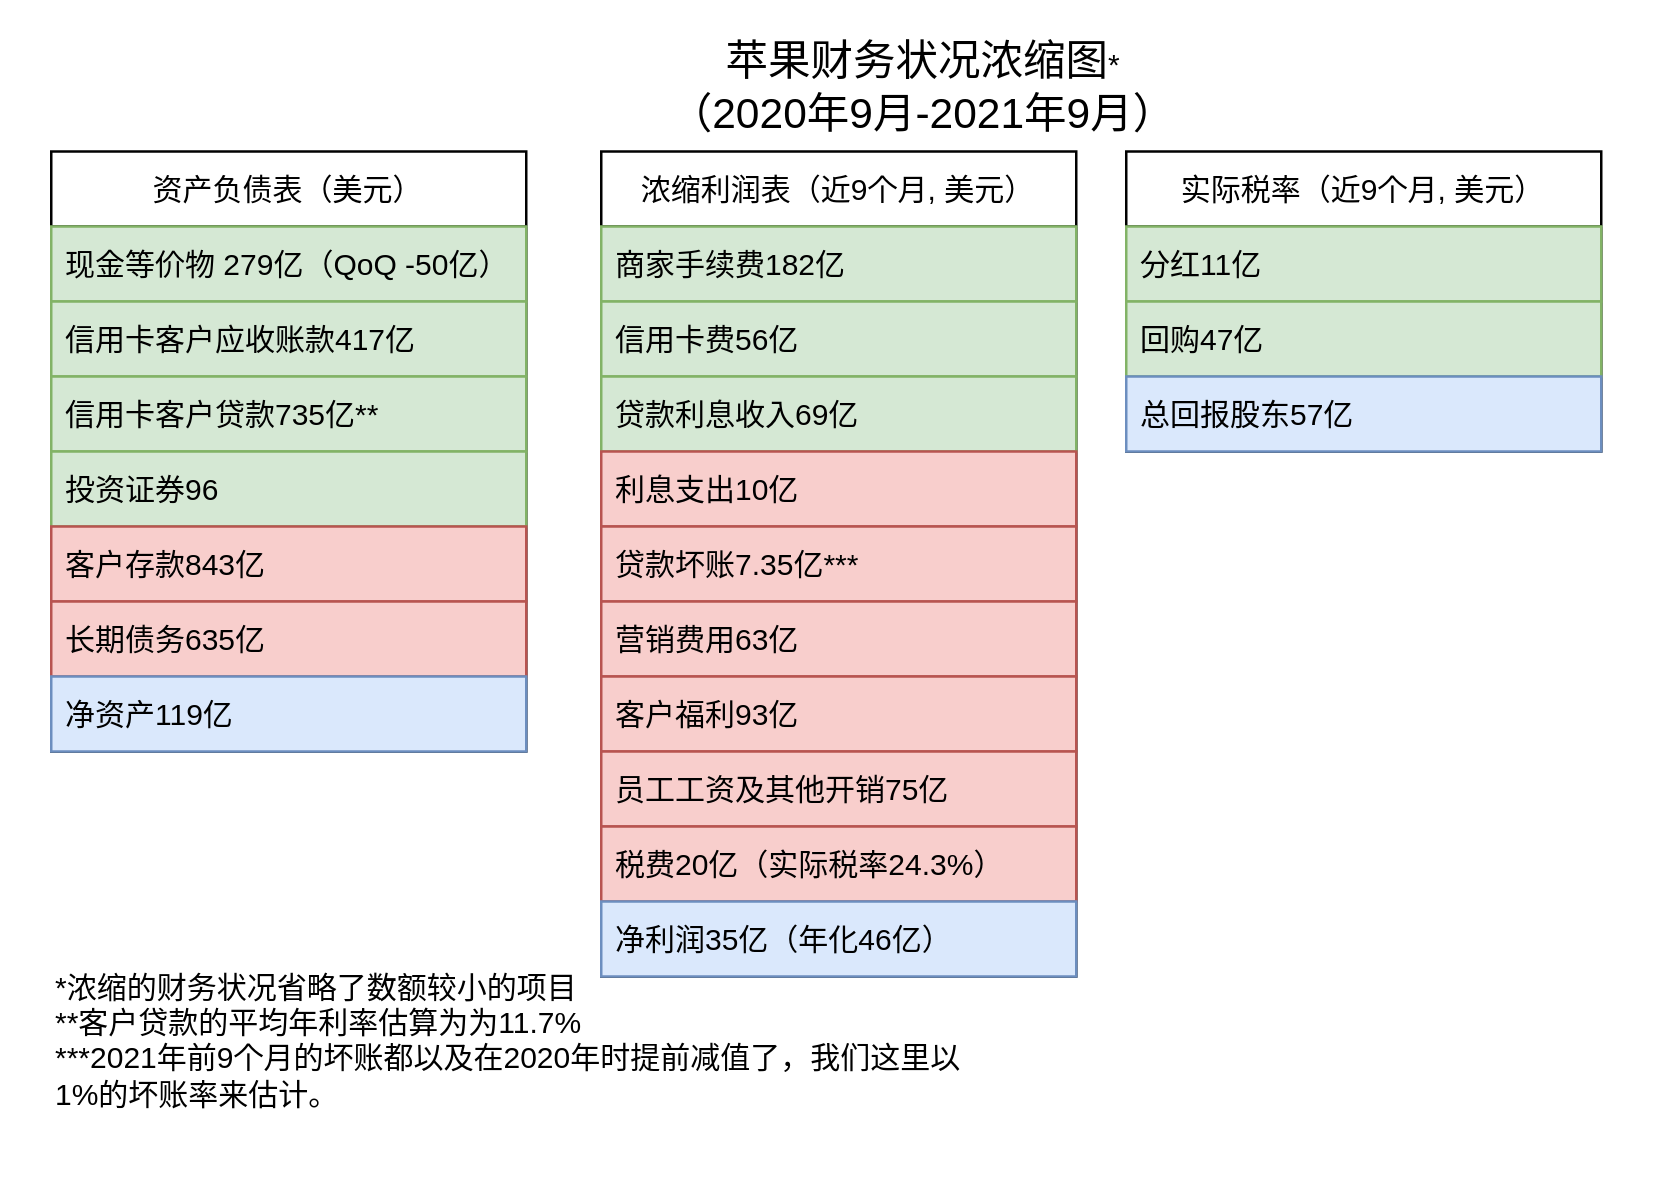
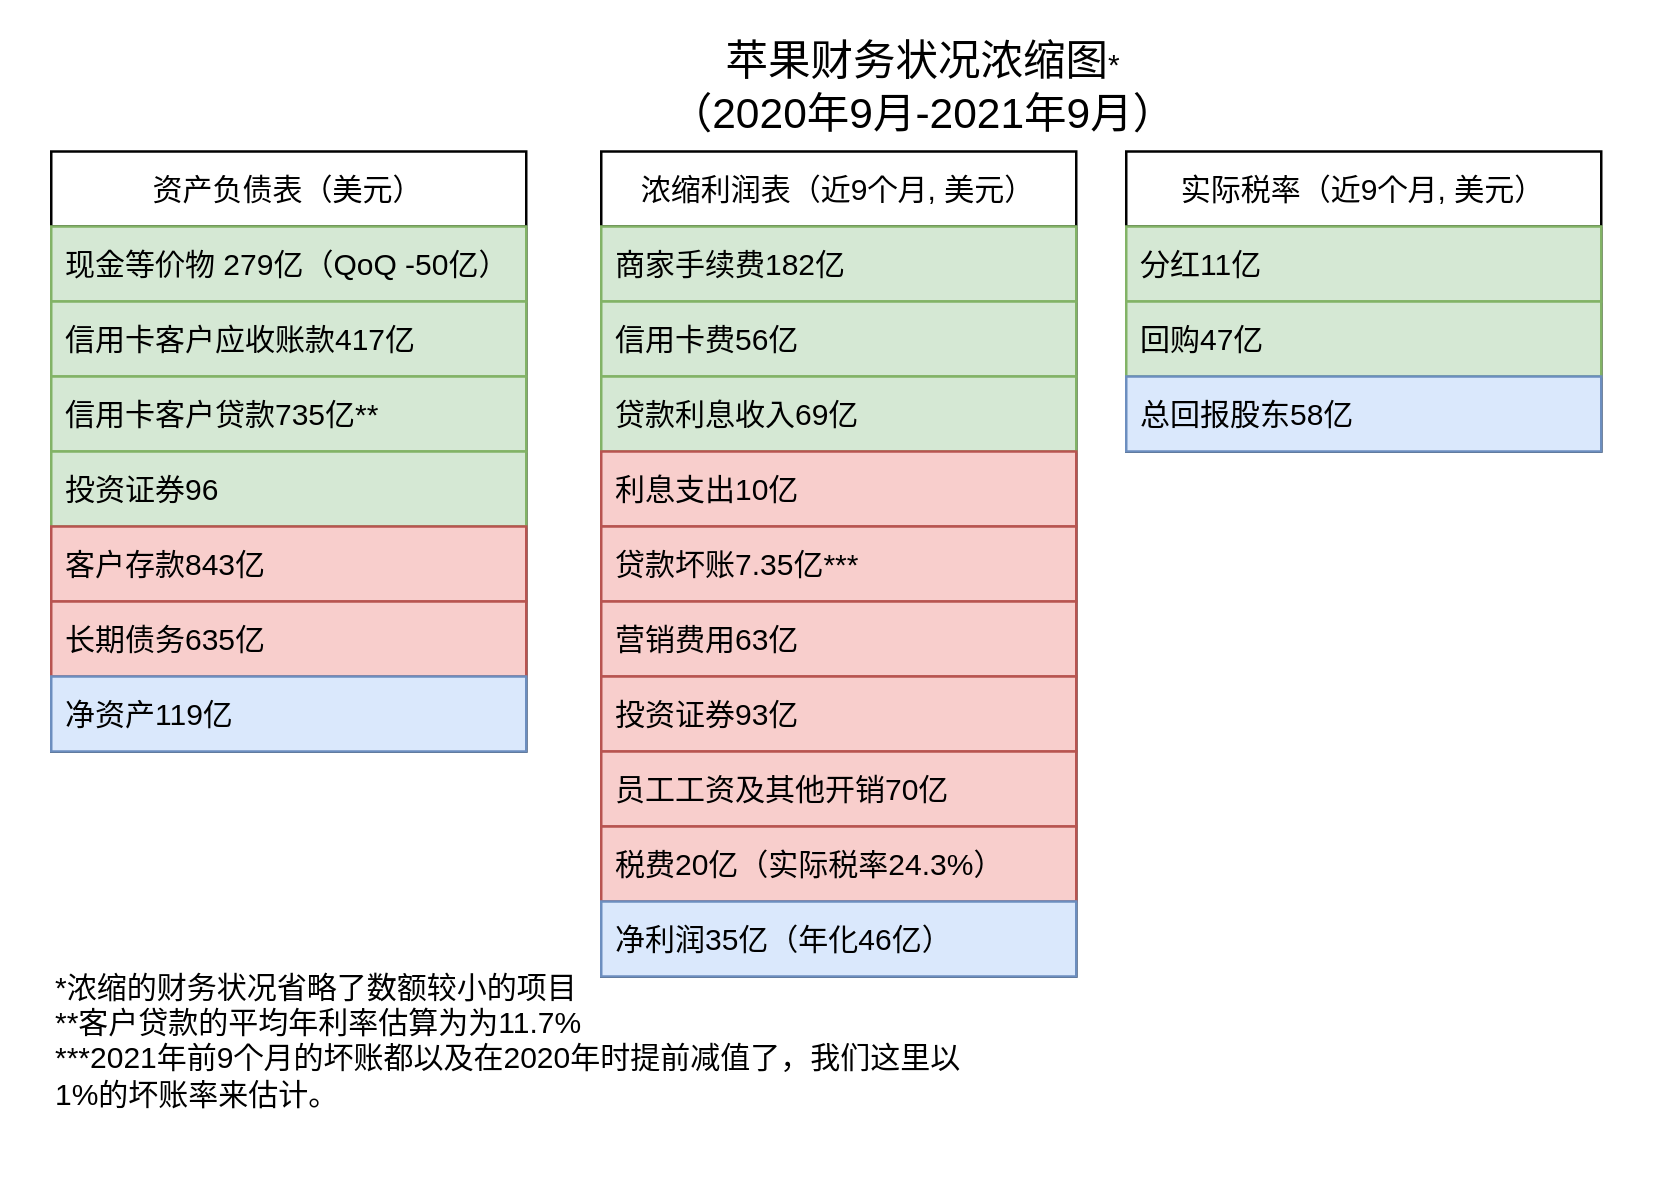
node "总回报股东57亿": label "总回报股东57亿" -> "总回报股东58亿"
node "客户福利93亿": label "客户福利93亿" -> "投资证券93亿"
node "员工工资及其他开销75亿": label "员工工资及其他开销75亿" -> "员工工资及其他开销70亿"
